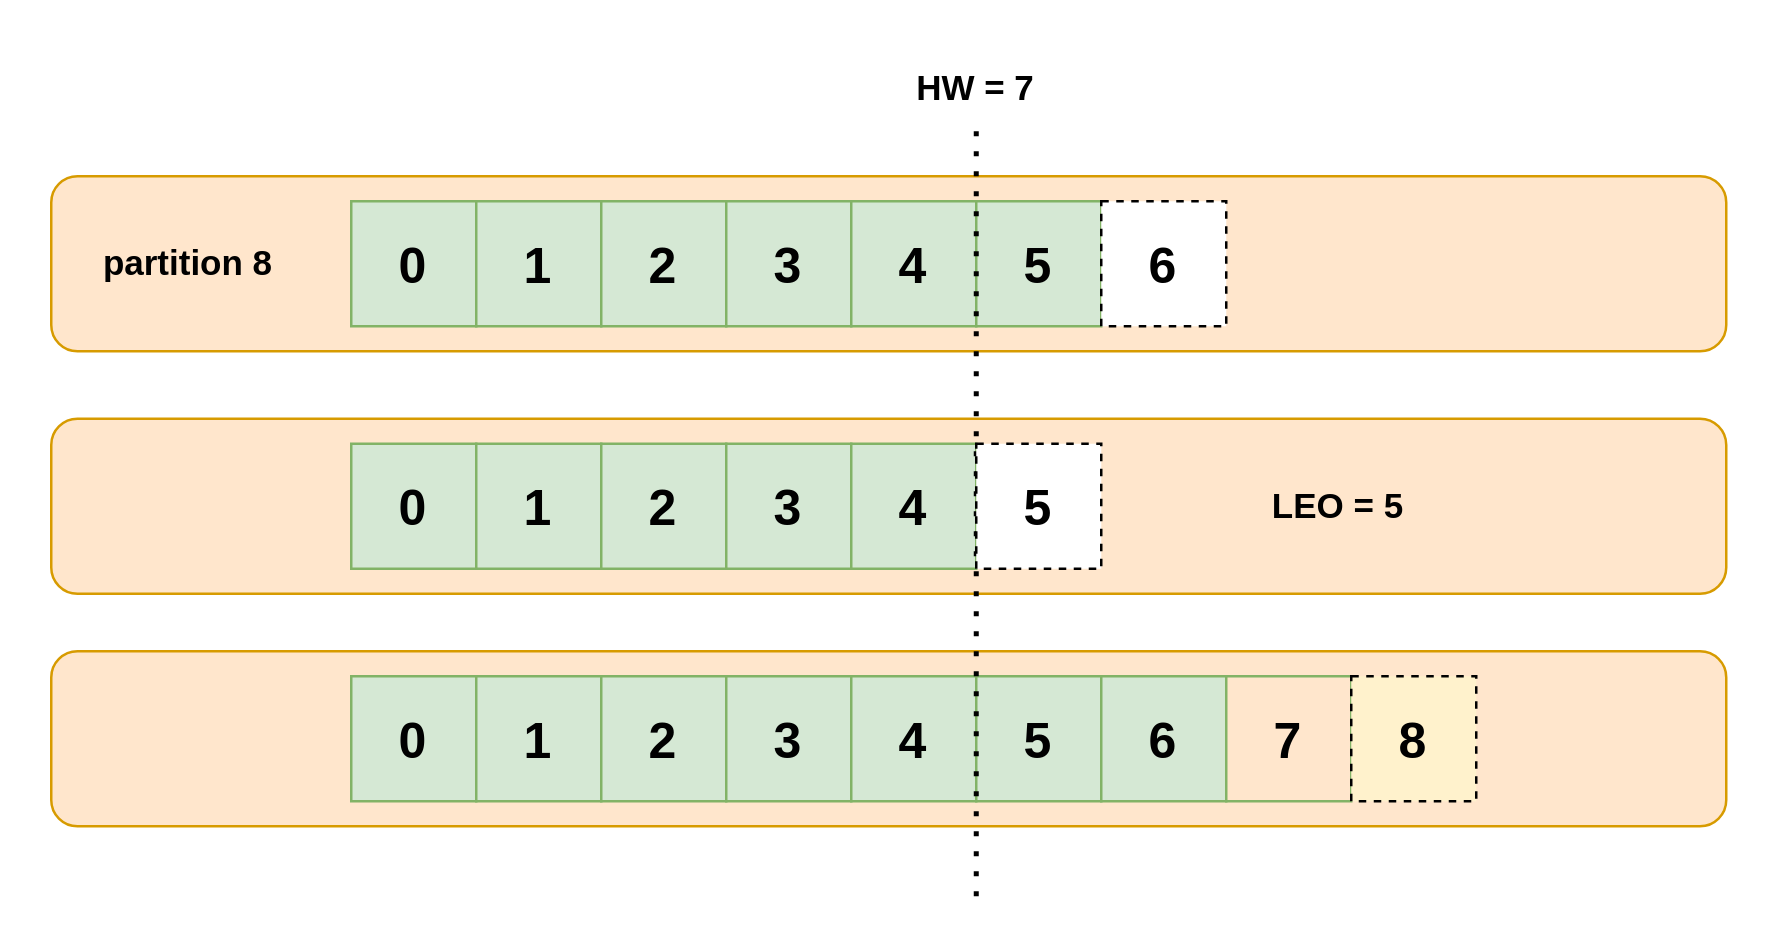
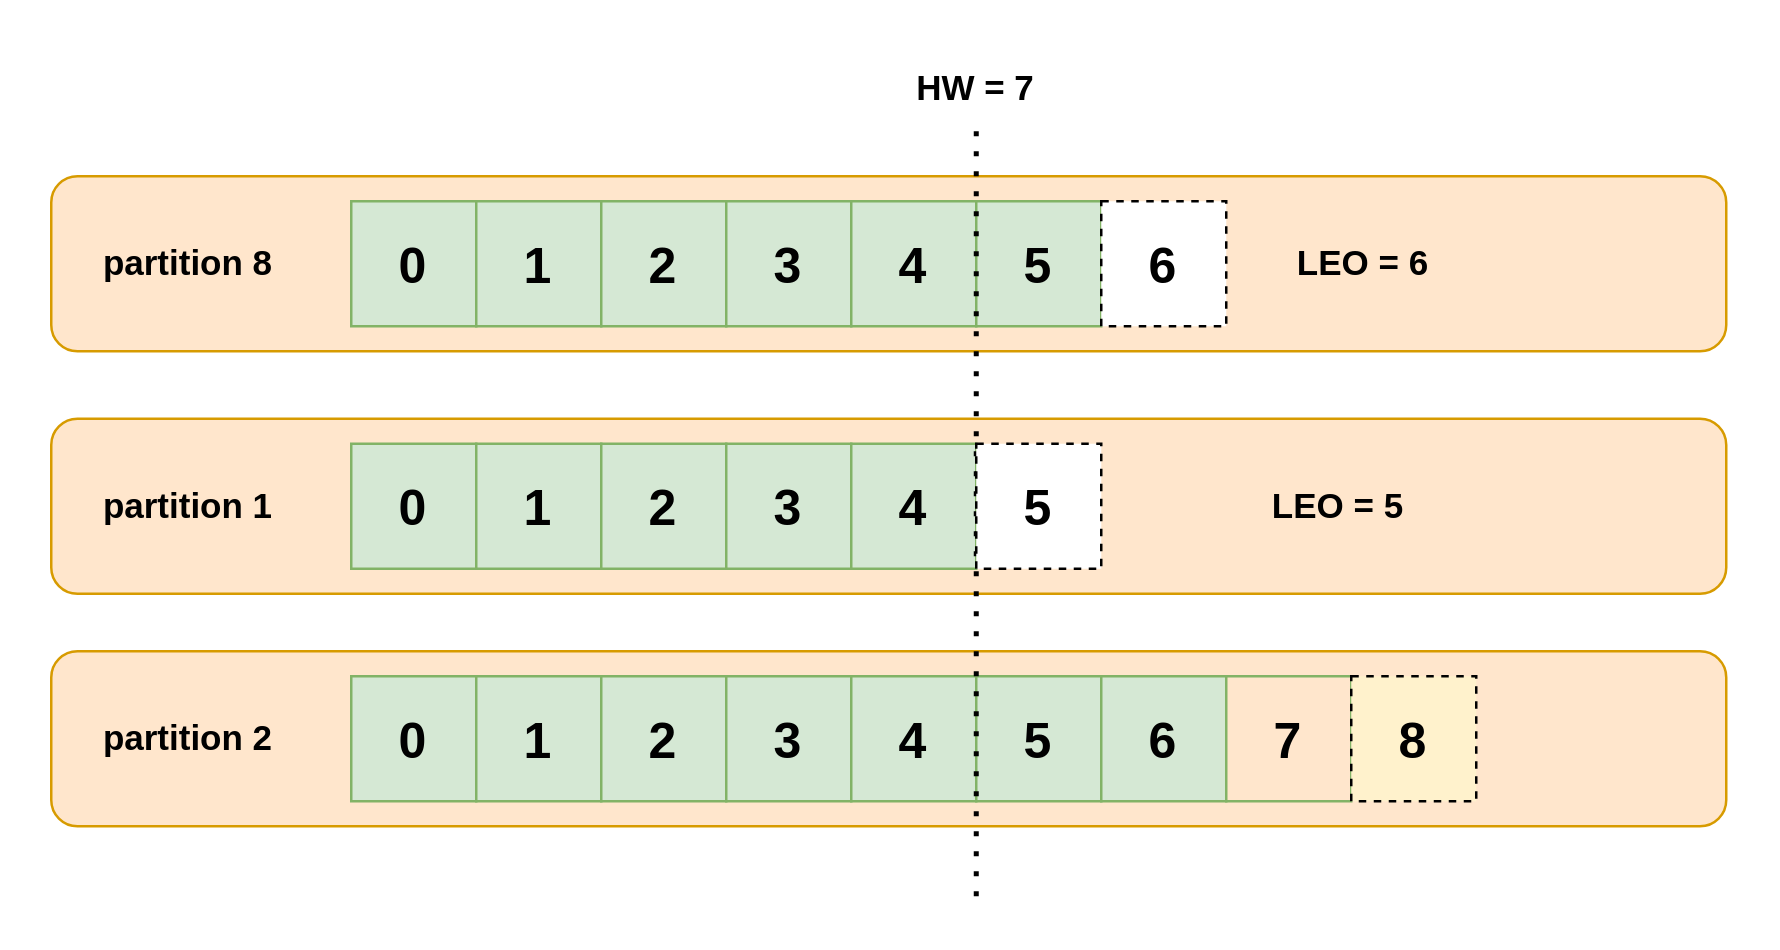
node "LEO = 6": added
node "partition 1": added
node "partition 2": added
